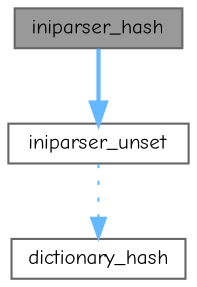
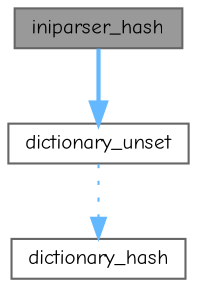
node "iniparser_unset": label "iniparser_unset" -> "dictionary_unset"
